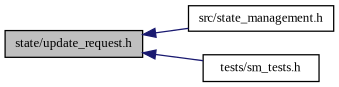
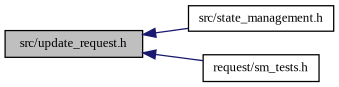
node "state/update_request.h": label "state/update_request.h" -> "src/update_request.h"
node "tests/sm_tests.h": label "tests/sm_tests.h" -> "request/sm_tests.h"
